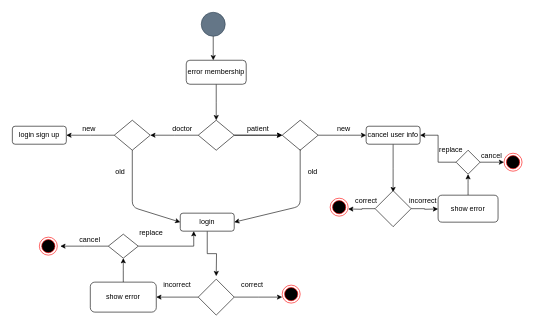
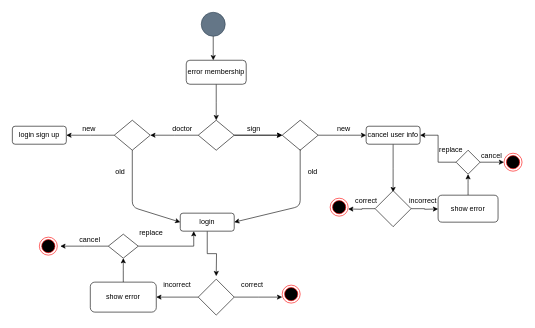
node "patient": label "patient" -> "sign"
